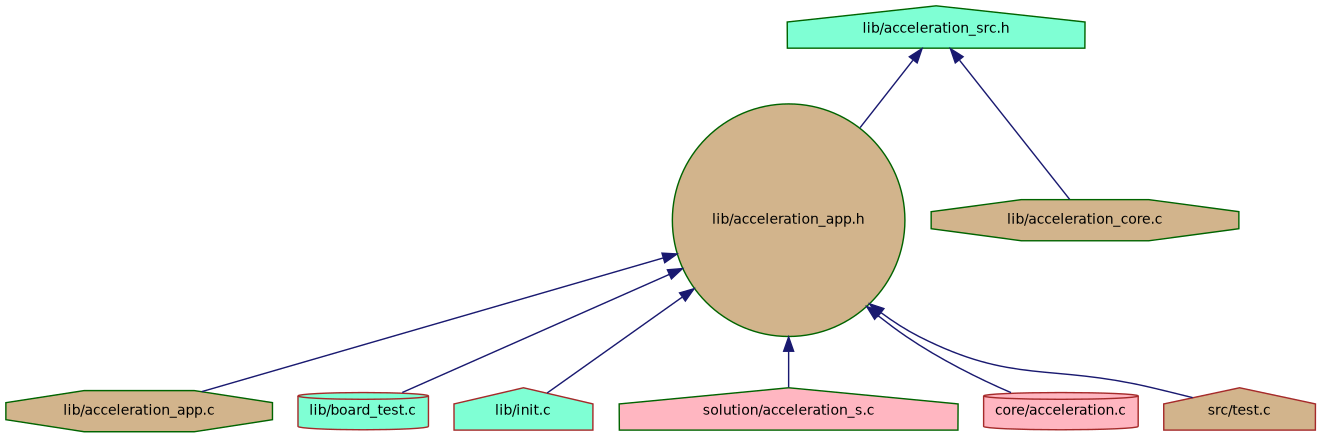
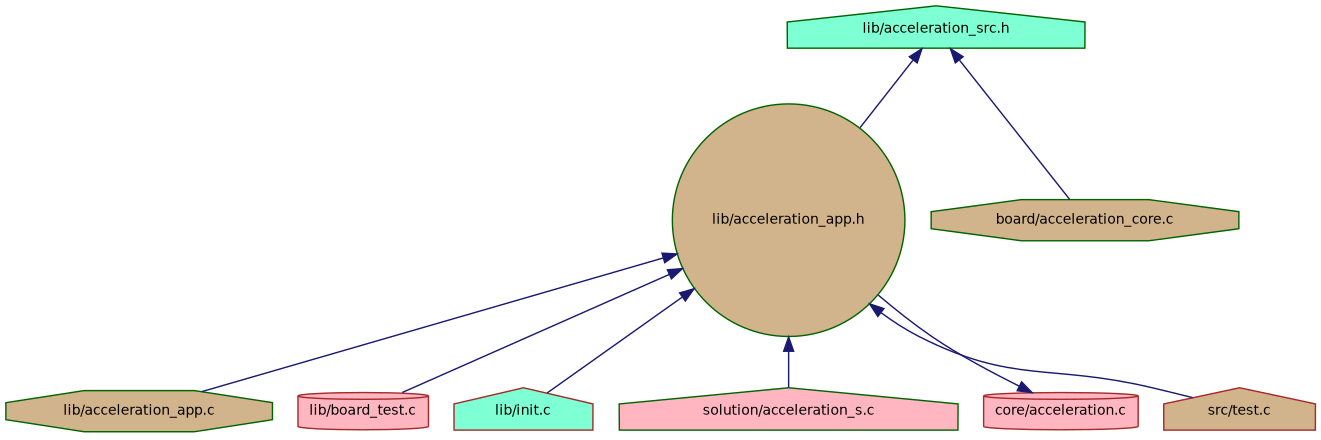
node "lib/acceleration_core.c": label "lib/acceleration_core.c" -> "board/acceleration_core.c"
edge "core/acceleration.c" -> "lib/acceleration_app.h": reversed
node "lib/board_test.c": fillcolor aquamarine -> lightpink
